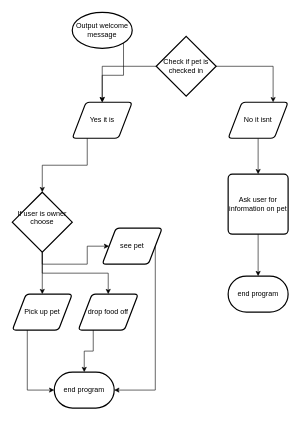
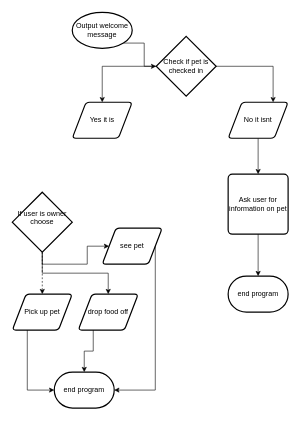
edge "Output welcome message" -> "Yes it is": now "Output welcome message" -> "Check if pet is checked in"
edge "Yes it is" -> "If user is owner choose": removed
edge "If user is owner choose" -> "Pick up pet": style solid -> dashed
